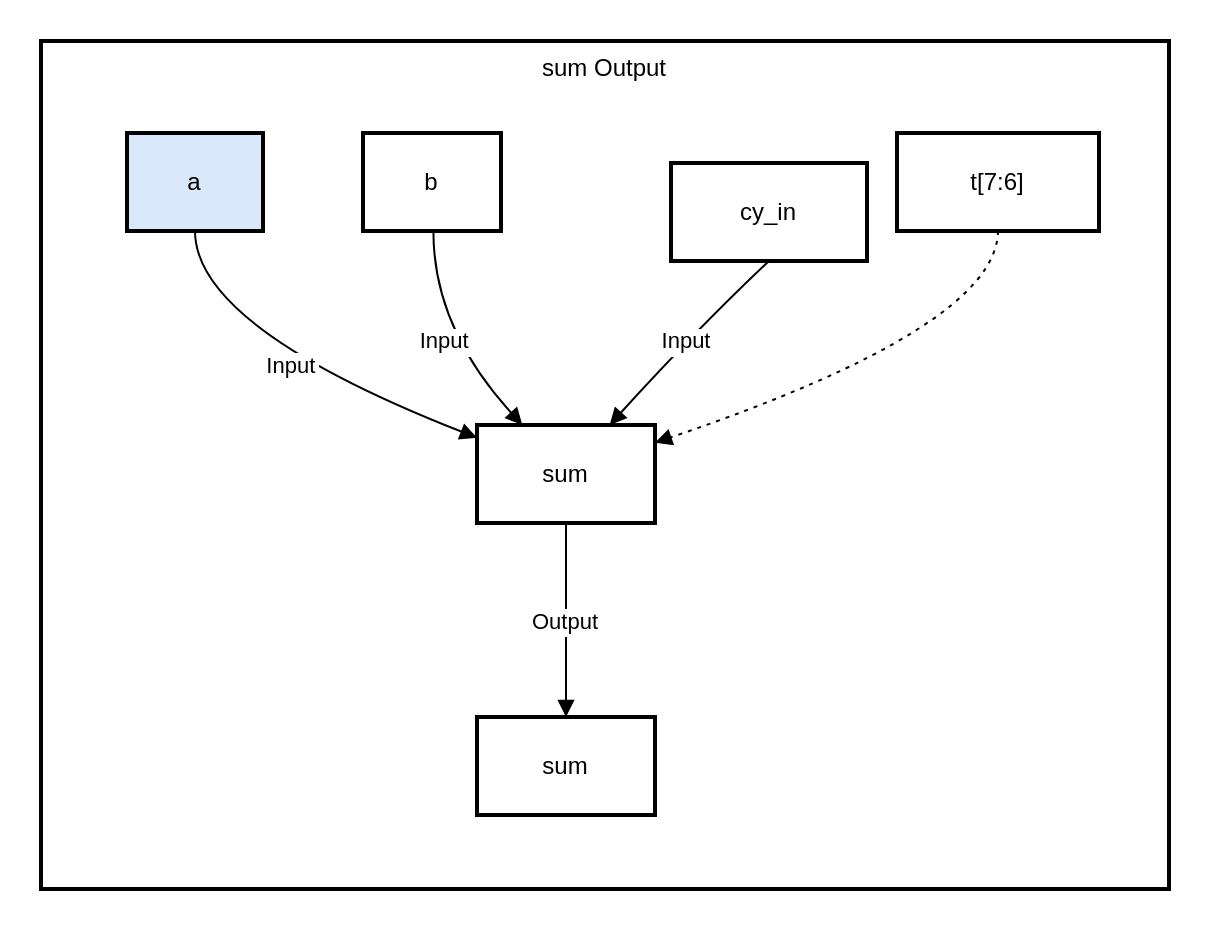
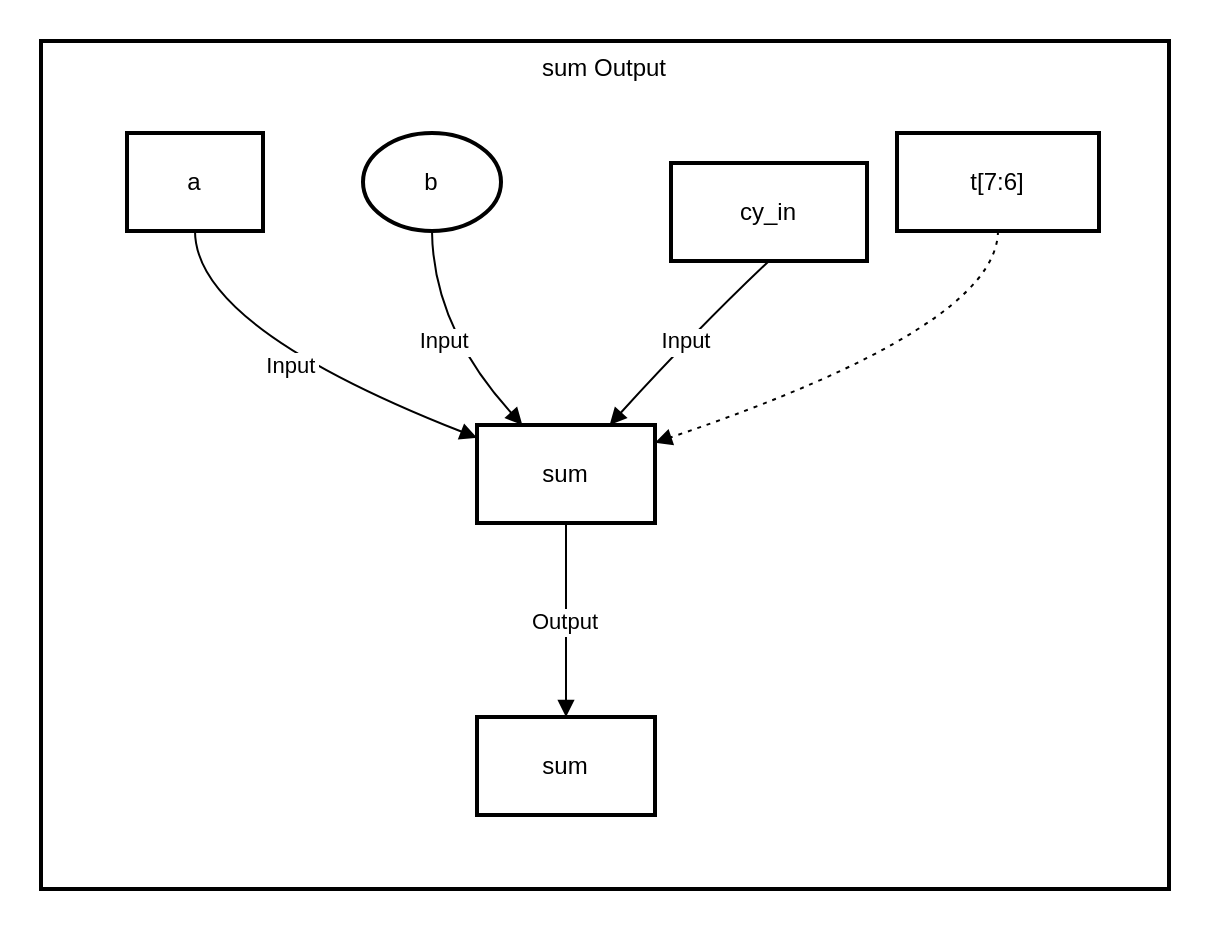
node "a": fillcolor #dae8fc -> #ffffff
node "b": shape rectangle -> ellipse
